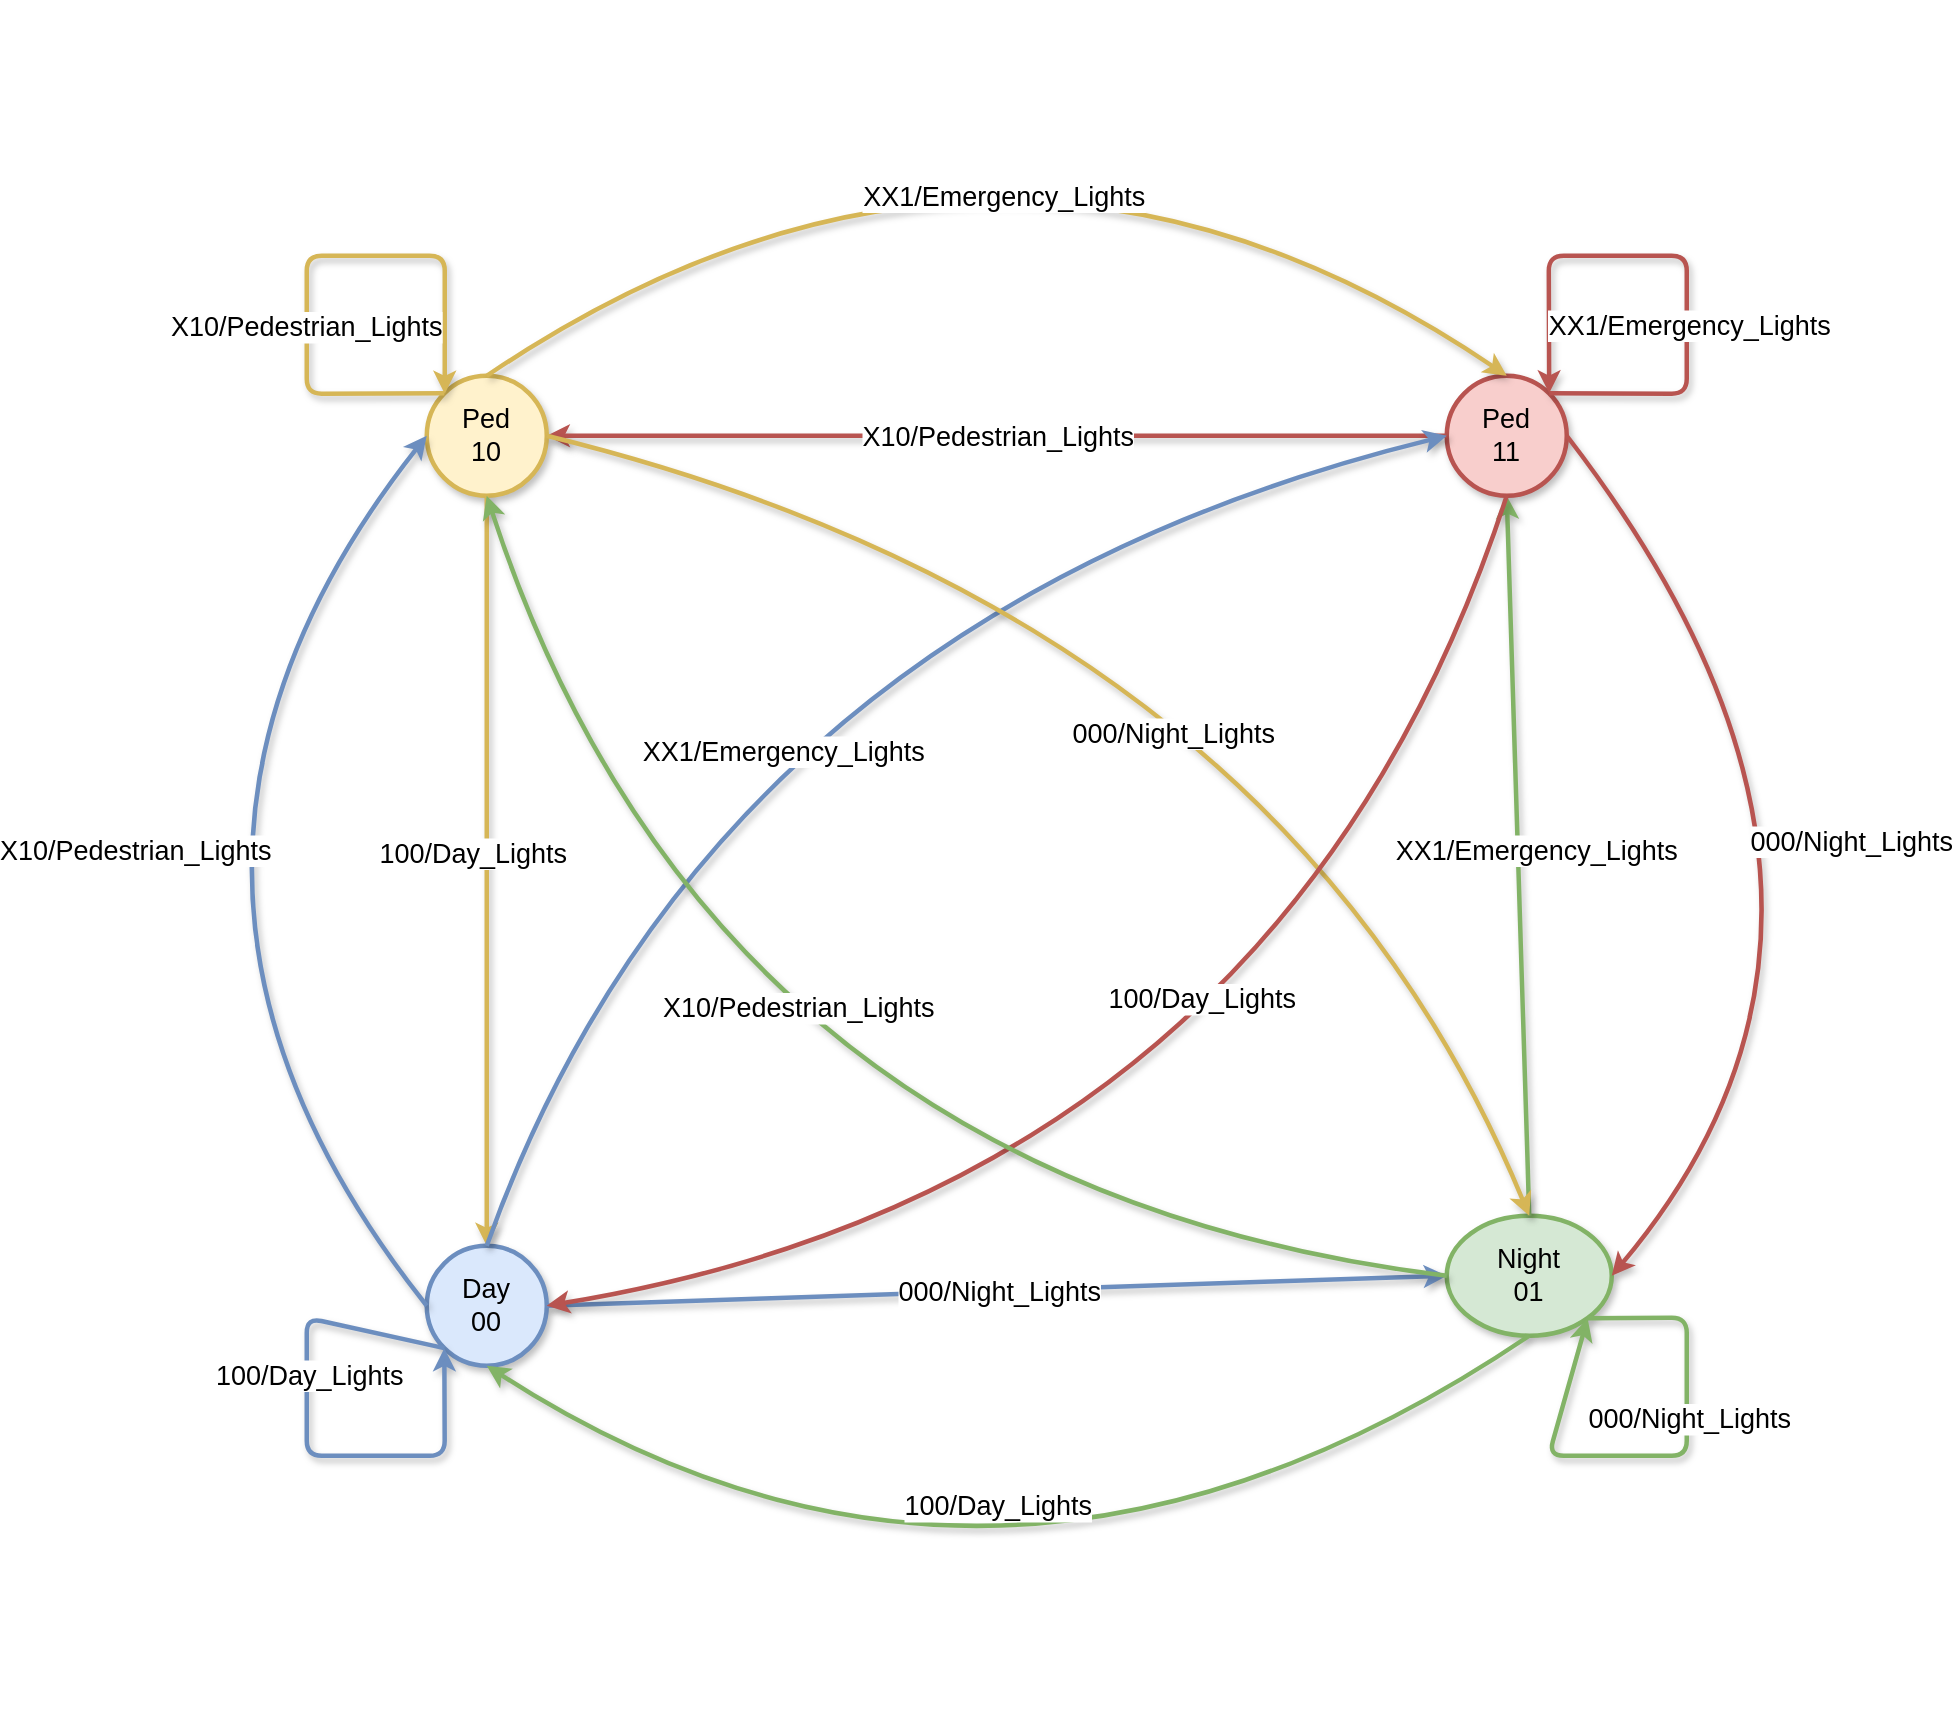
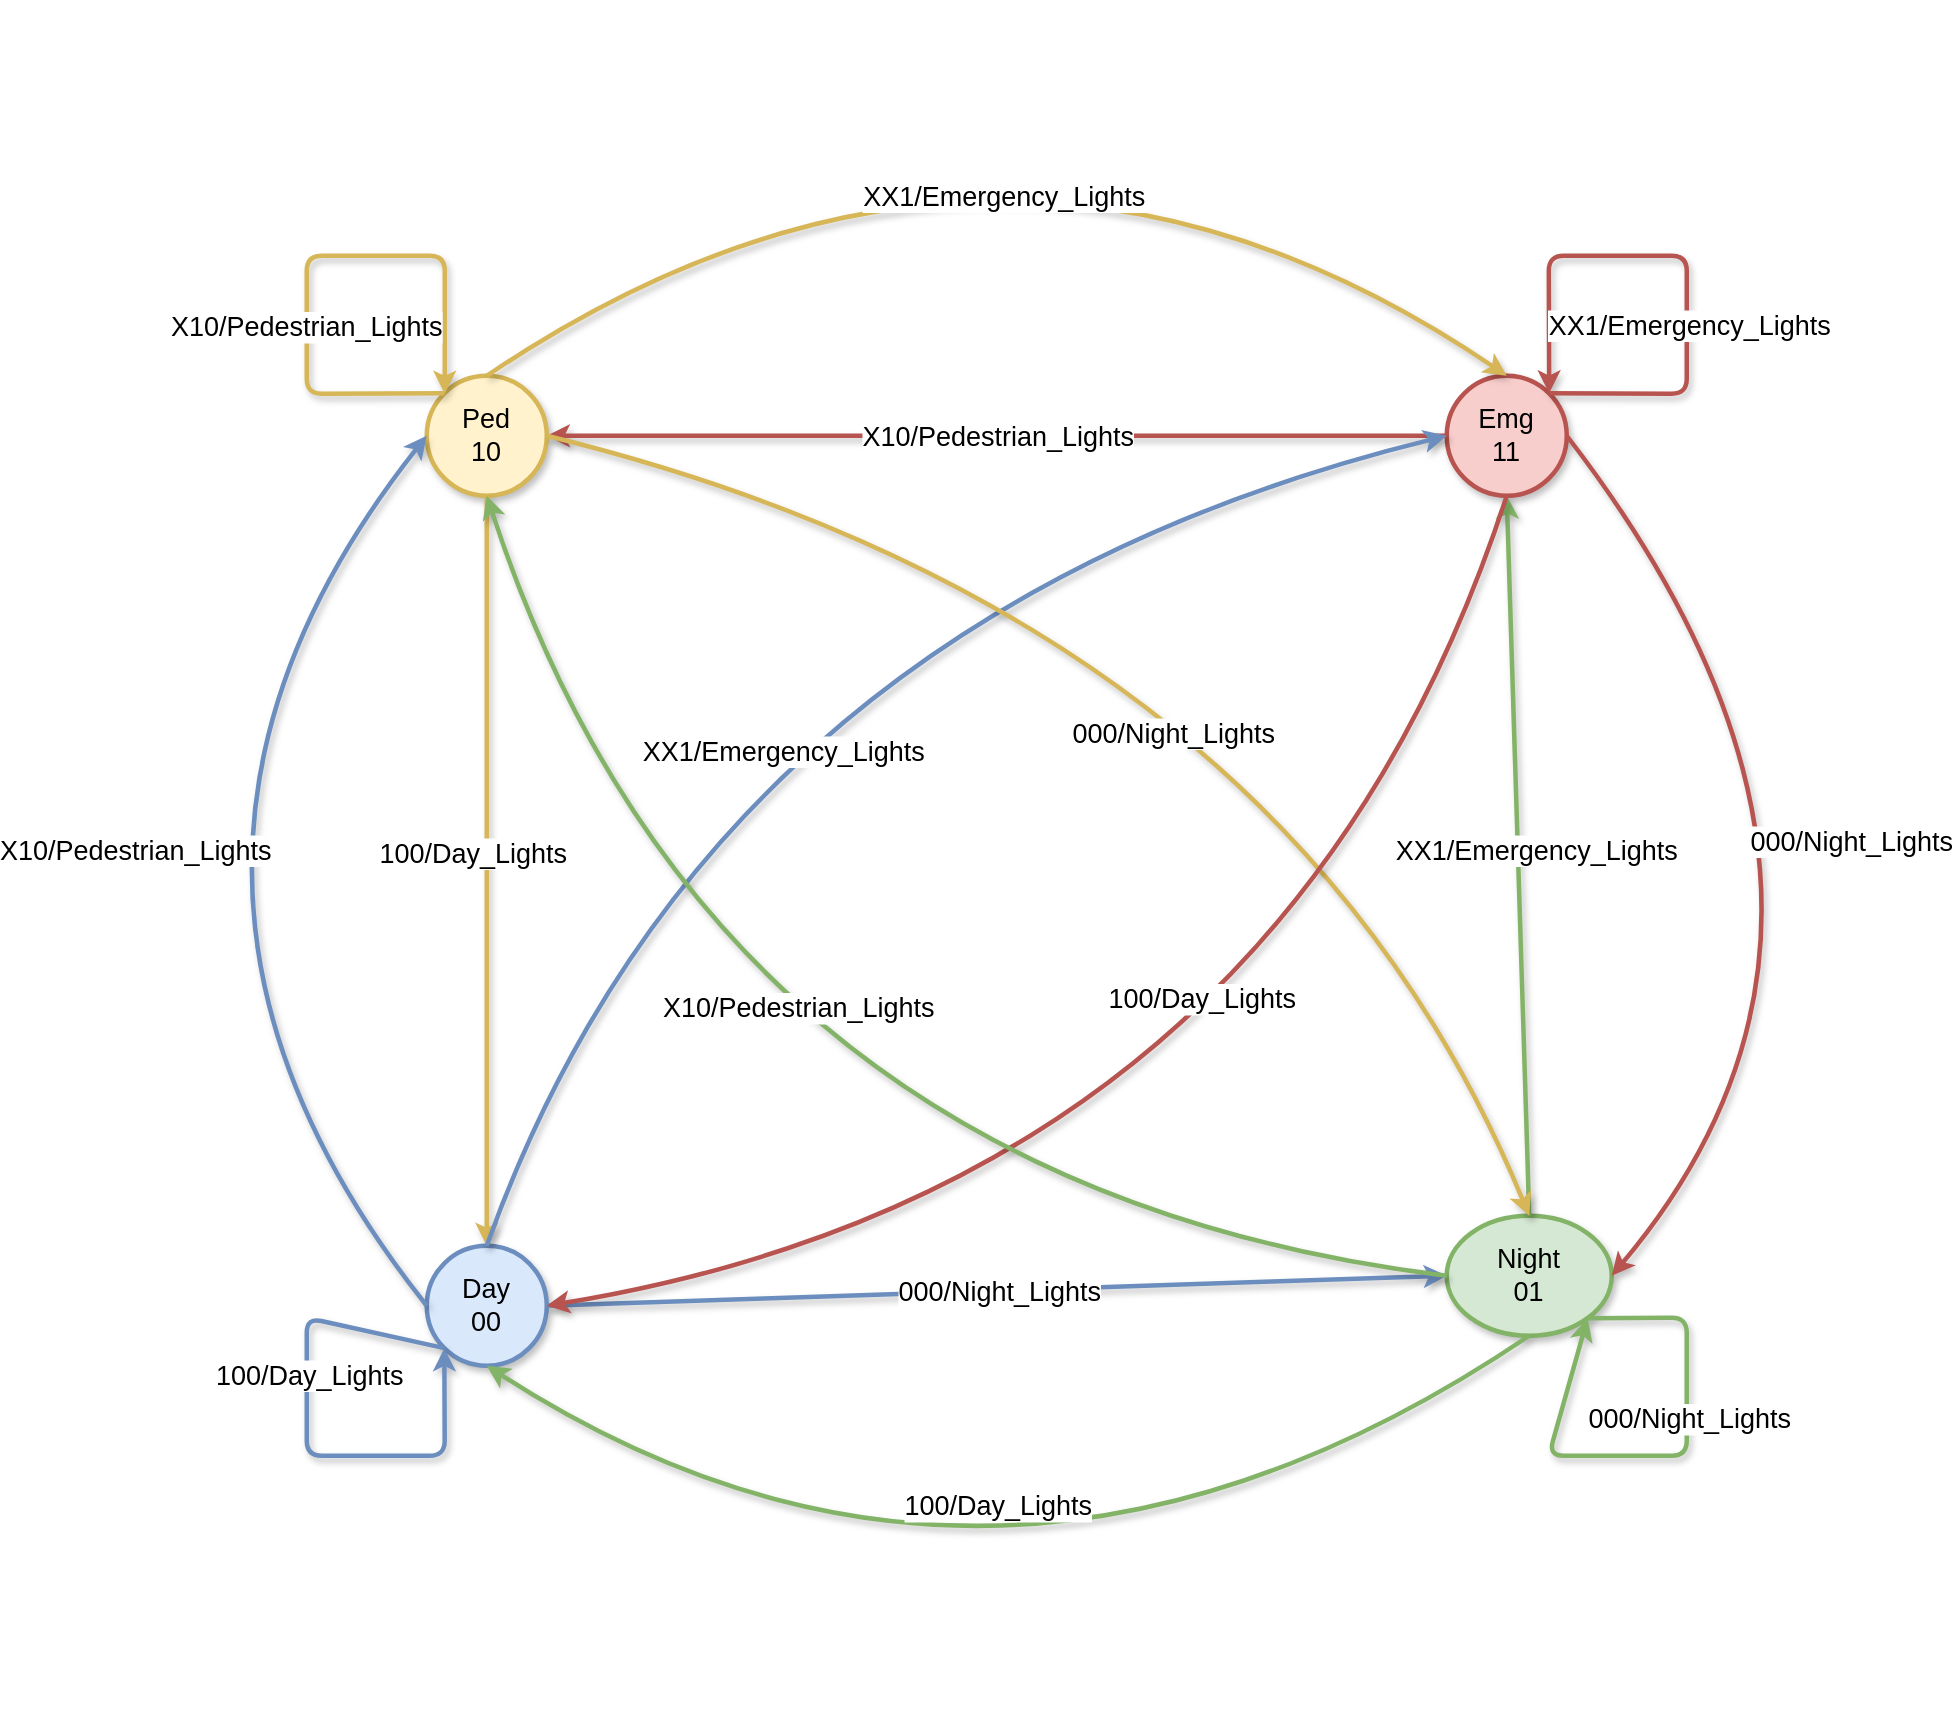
node "Ped11": label "Ped11" -> "Emg11"
